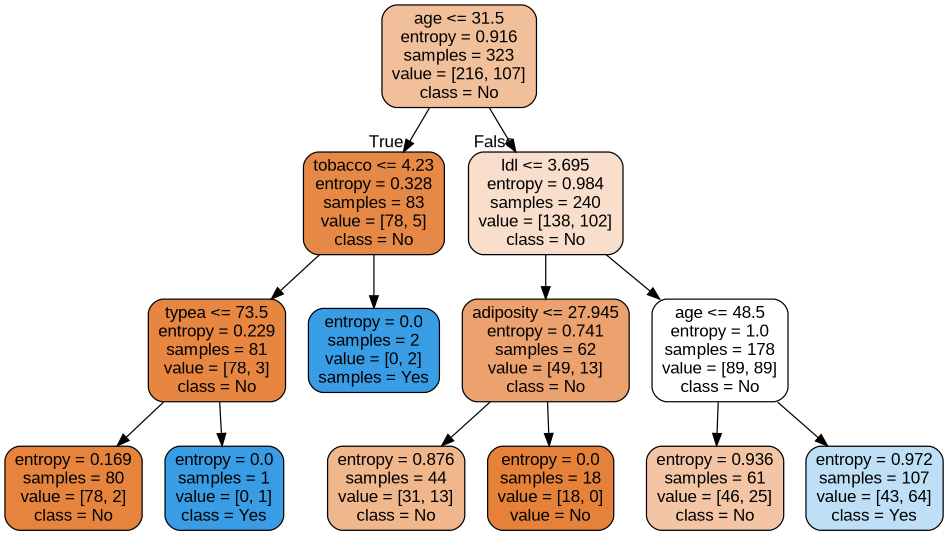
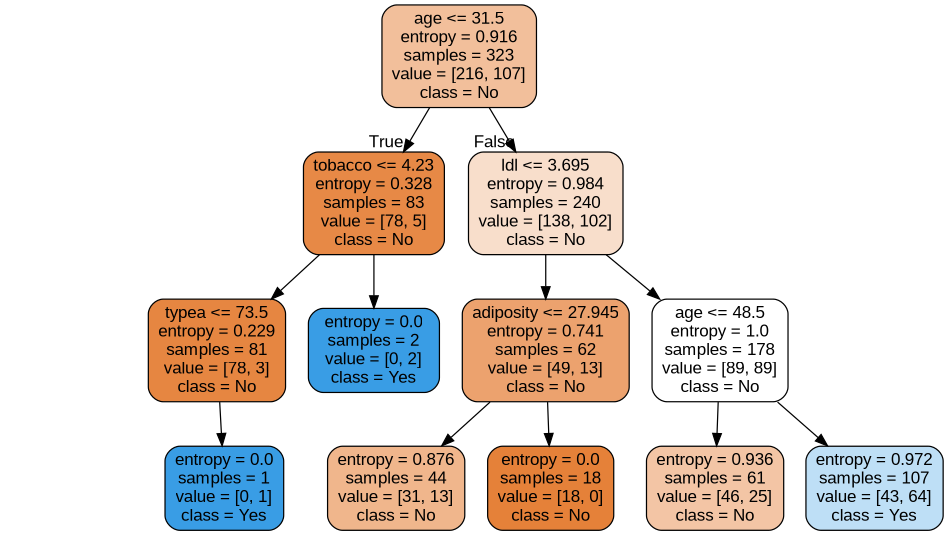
node "entropy = 0.0 samples = 2 value = [0, 2] samples = Yes": label "entropy = 0.0 samples = 2 value = [0, 2] samples = Yes" -> "entropy = 0.0 samples = 2 value = [0, 2] class = Yes"
node "entropy = 0.169 samples = 80 value = [78, 2] class = No": removed
node "entropy = 0.0 samples = 18 value = [18, 0] value = No": label "entropy = 0.0 samples = 18 value = [18, 0] value = No" -> "entropy = 0.0 samples = 18 value = [18, 0] class = No"
